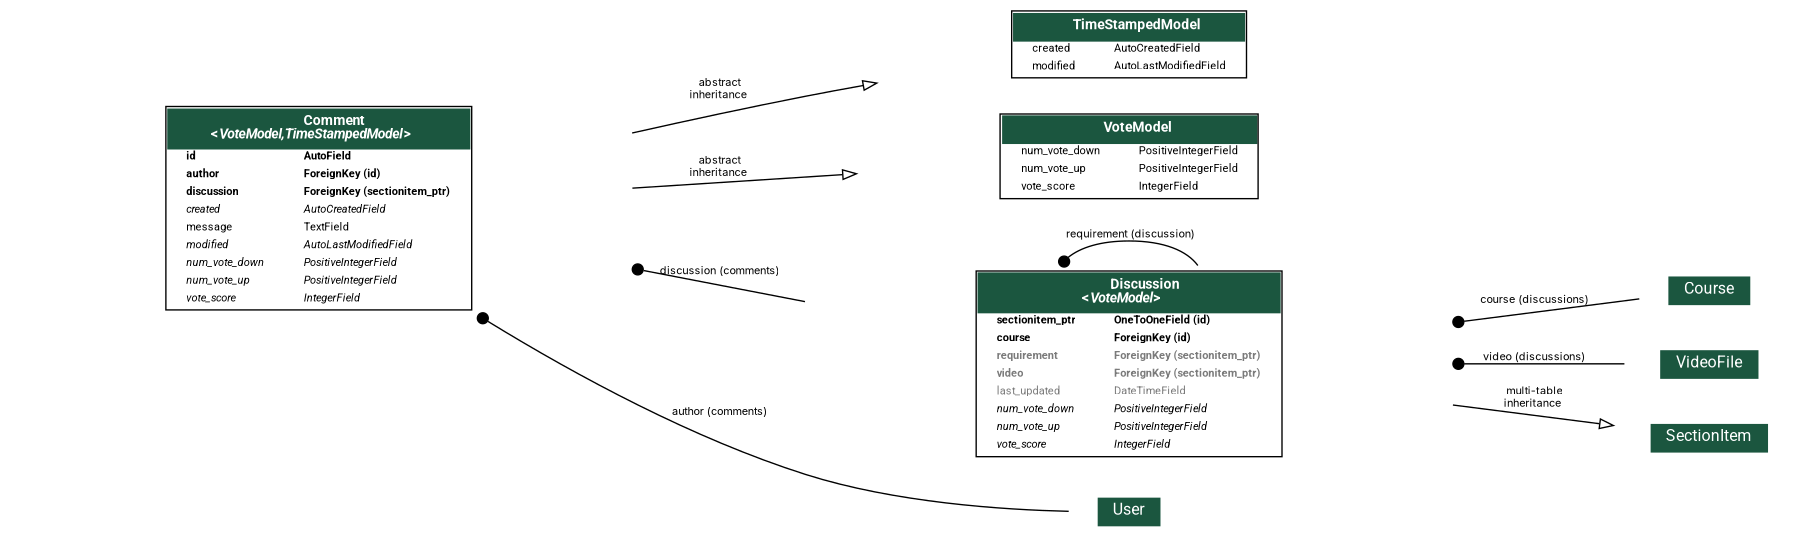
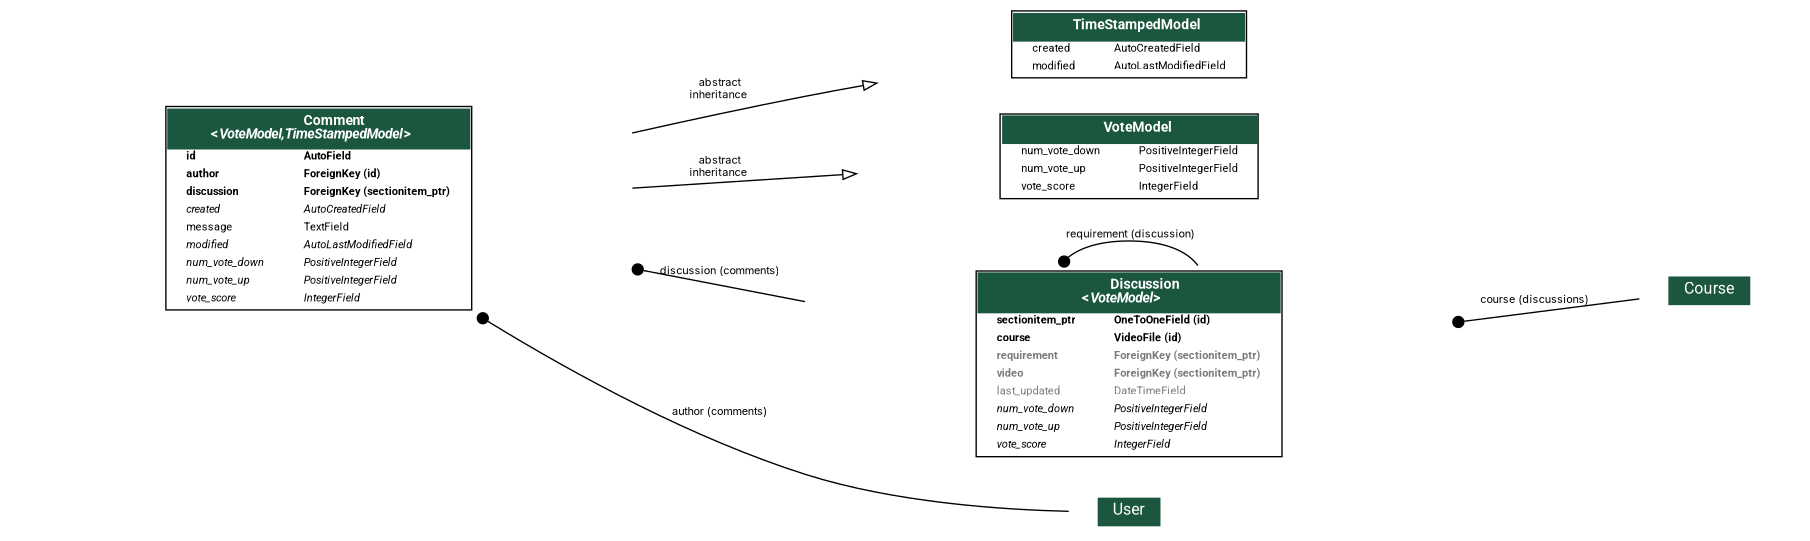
node "Discussion": text "ForeignKey (id)" -> "VideoFile (id)"
node "VideoFile": removed
node "SectionItem": removed
